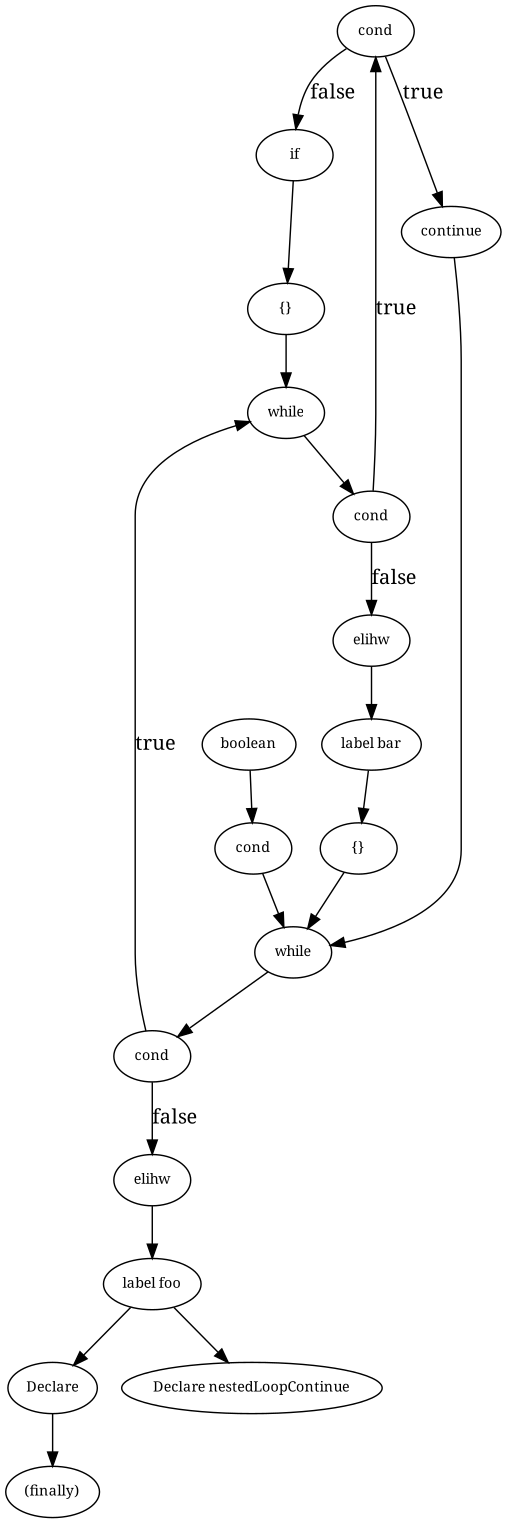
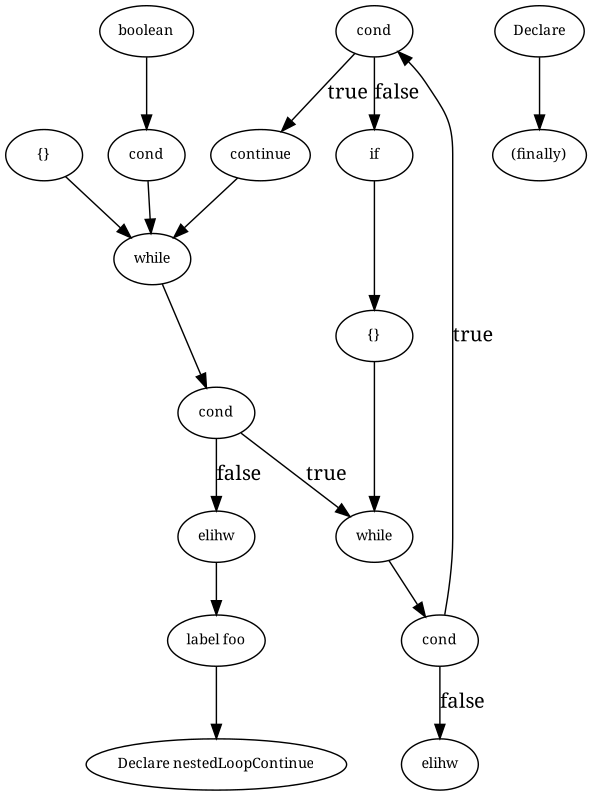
node "label bar": removed
edge "label foo" -> "Declare": removed
